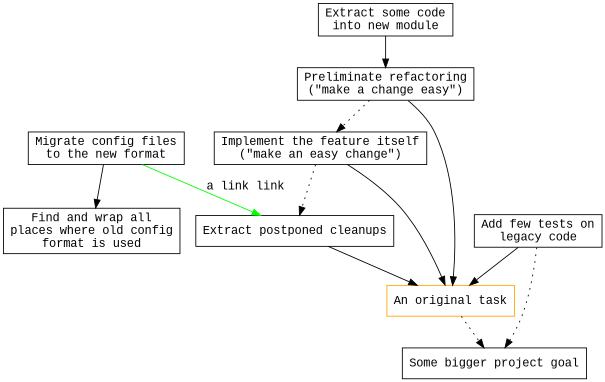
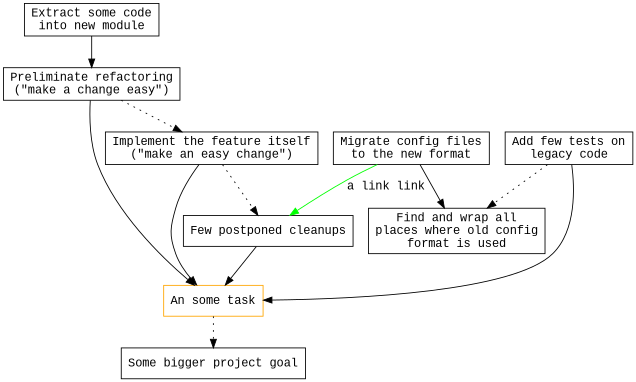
node "Extract postponed cleanups": label "Extract postponed cleanups" -> "Few postponed cleanups"
edge "Add few tests on legacy code" -> "Some bigger project goal": now "Add few tests on legacy code" -> "Find and wrap all places where old config format is used"
node "An original task": label "An original task" -> "An some task"
